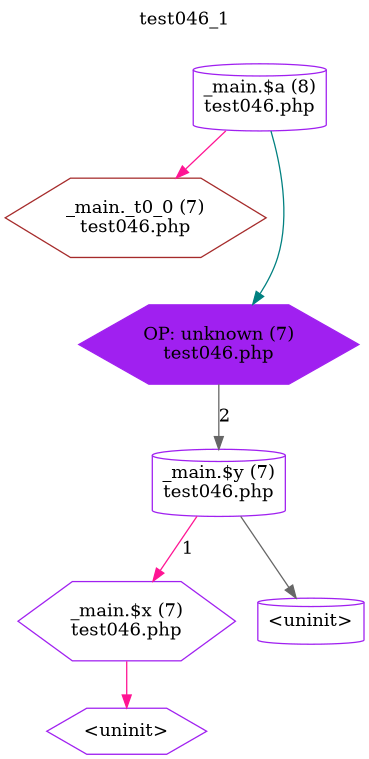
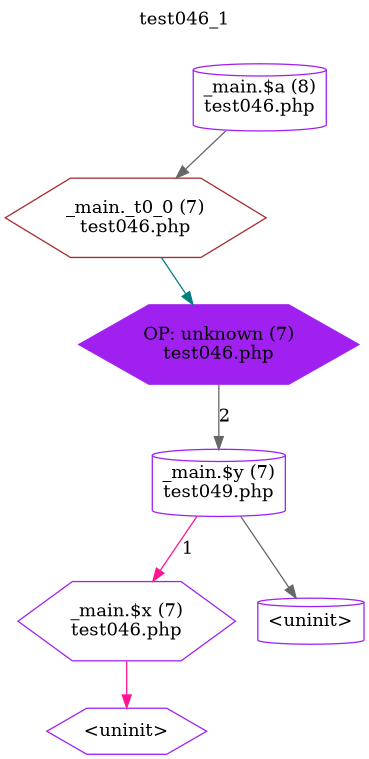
edge "_main.$a (8) test046.php" -> "_main._t0_0 (7) test046.php": color deeppink -> gray40
edge "_main.$a (8) test046.php" -> "OP: unknown (7) test046.php": now "_main._t0_0 (7) test046.php" -> "OP: unknown (7) test046.php"
node "_main.$y (7) test046.php": label "_main.$y (7) test046.php" -> "_main.$y (7) test049.php"
